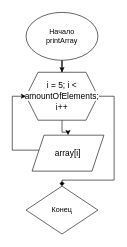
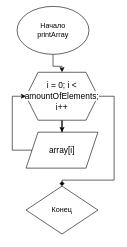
node "Начало printArray": moved (62, 36) -> (53, 30)
node "i = 5; i < amountOfElements; i++": label "i = 5; i < amountOfElements; i++" -> "i = 0; i < amountOfElements; i++"
node "array[i]": moved (68, 153) -> (62, 150)
